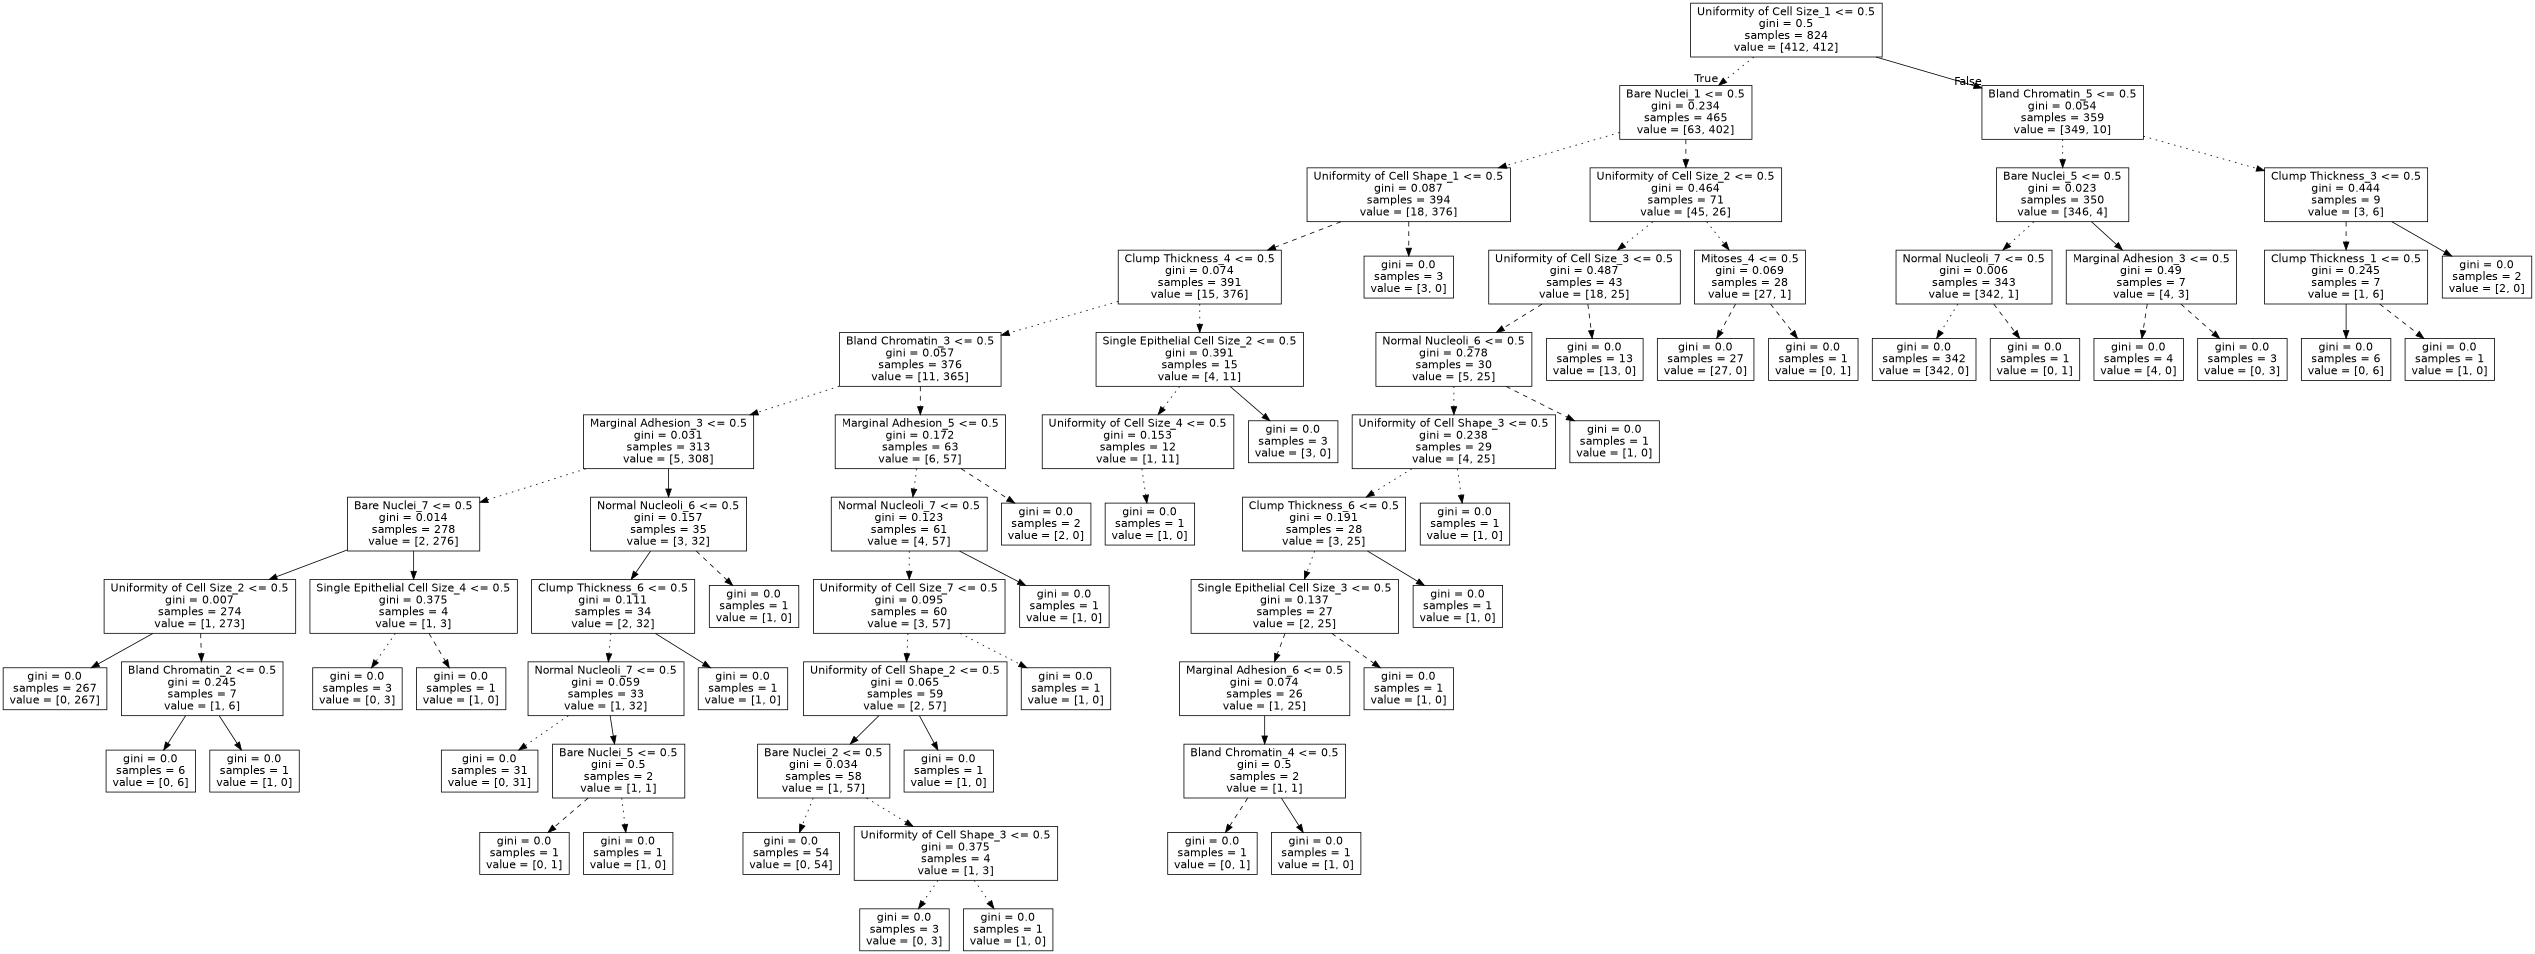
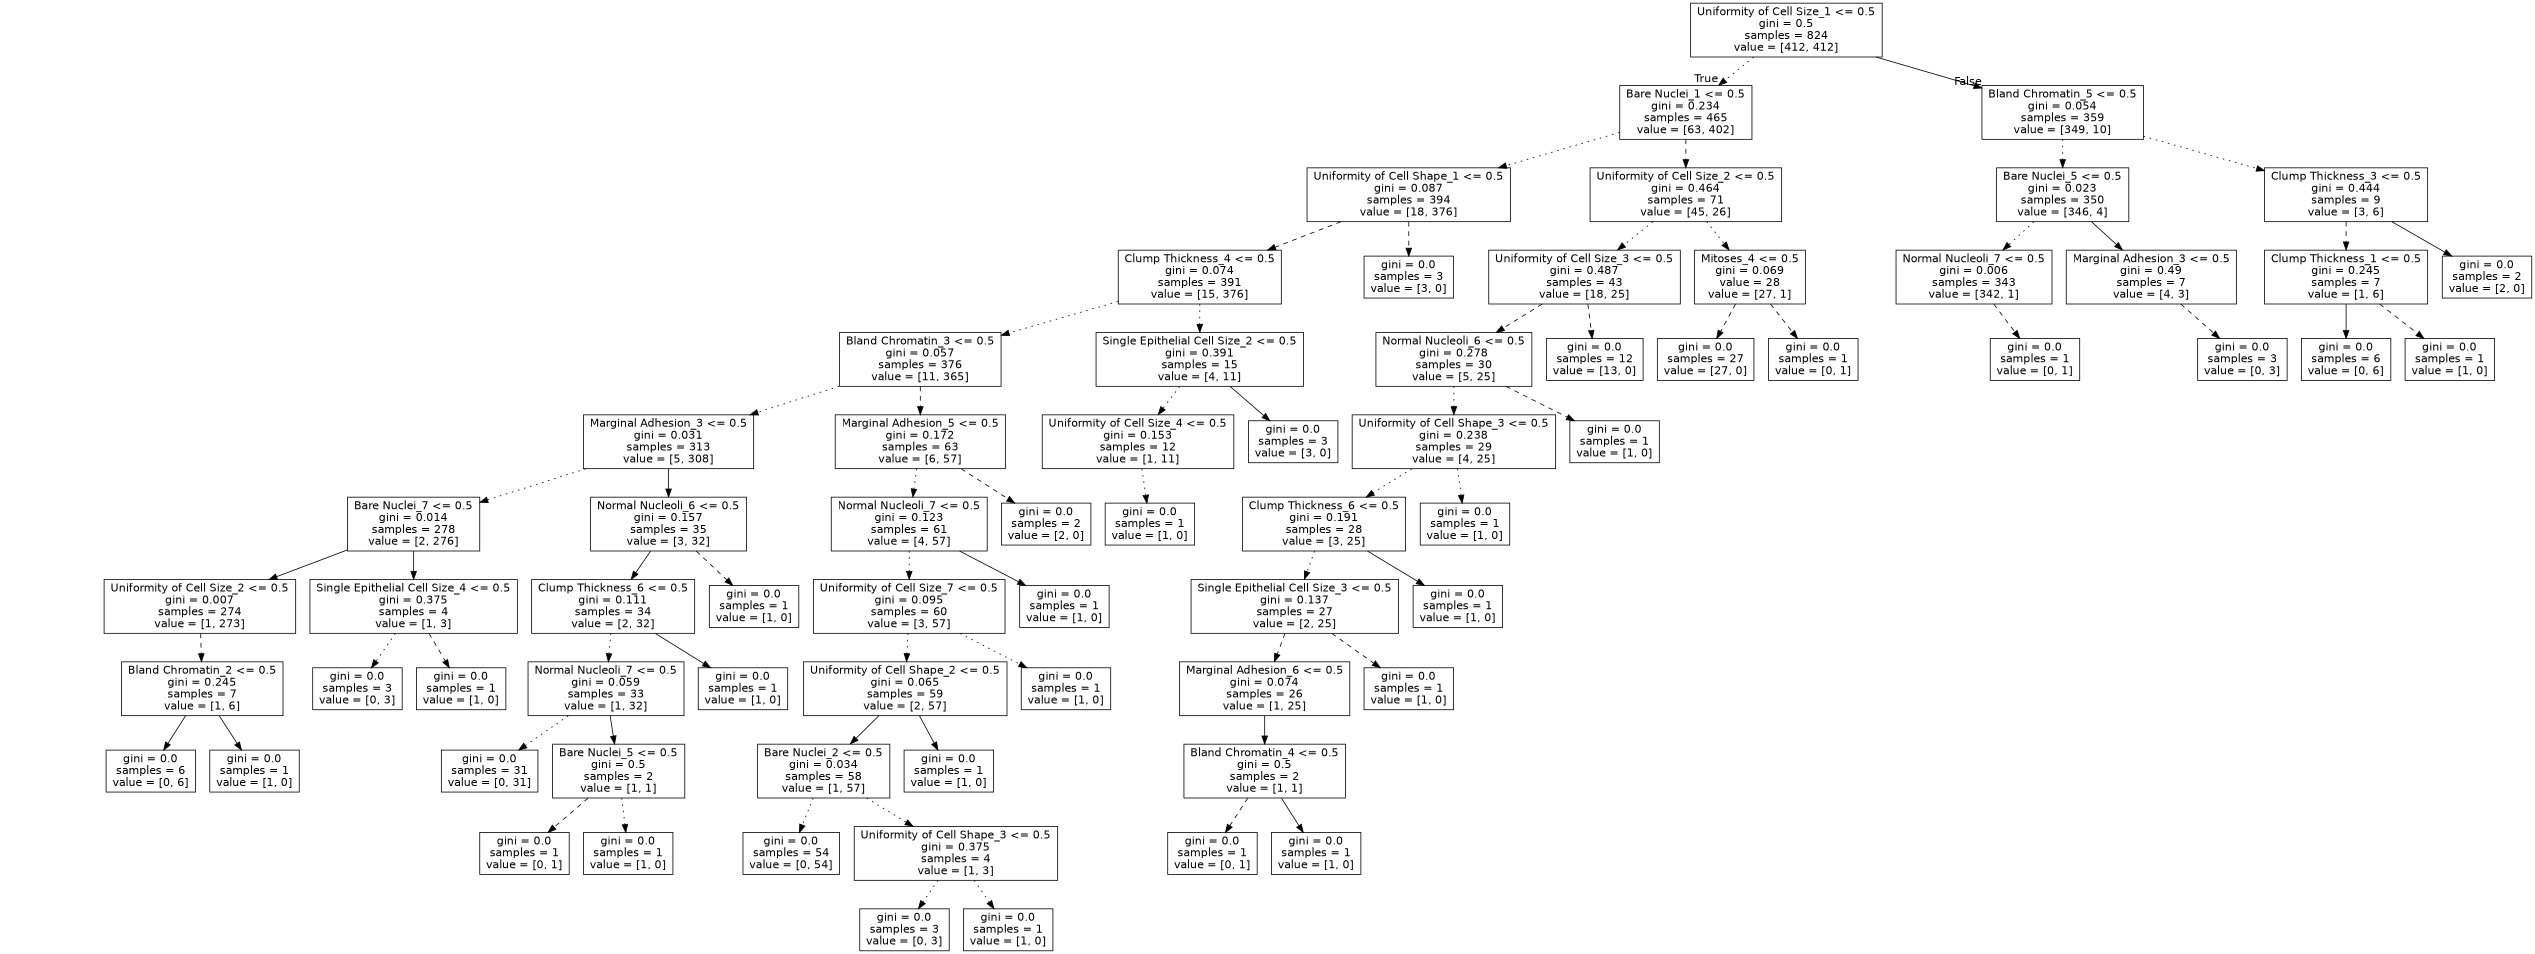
node "Mitoses_4 <= 0.5 gini = 0.069 samples = 28 value = [27, 1]": label "Mitoses_4 <= 0.5 gini = 0.069 samples = 28 value = [27, 1]" -> "Mitoses_4 <= 0.5 gini = 0.069 value = 28 value = [27, 1]"
node "gini = 0.0 samples = 13 value = [13, 0]": label "gini = 0.0 samples = 13 value = [13, 0]" -> "gini = 0.0 samples = 12 value = [13, 0]"
node "gini = 0.0 samples = 342 value = [342, 0]": removed
node "gini = 0.0 samples = 4 value = [4, 0]": removed
node "gini = 0.0 samples = 267 value = [0, 267]": removed
